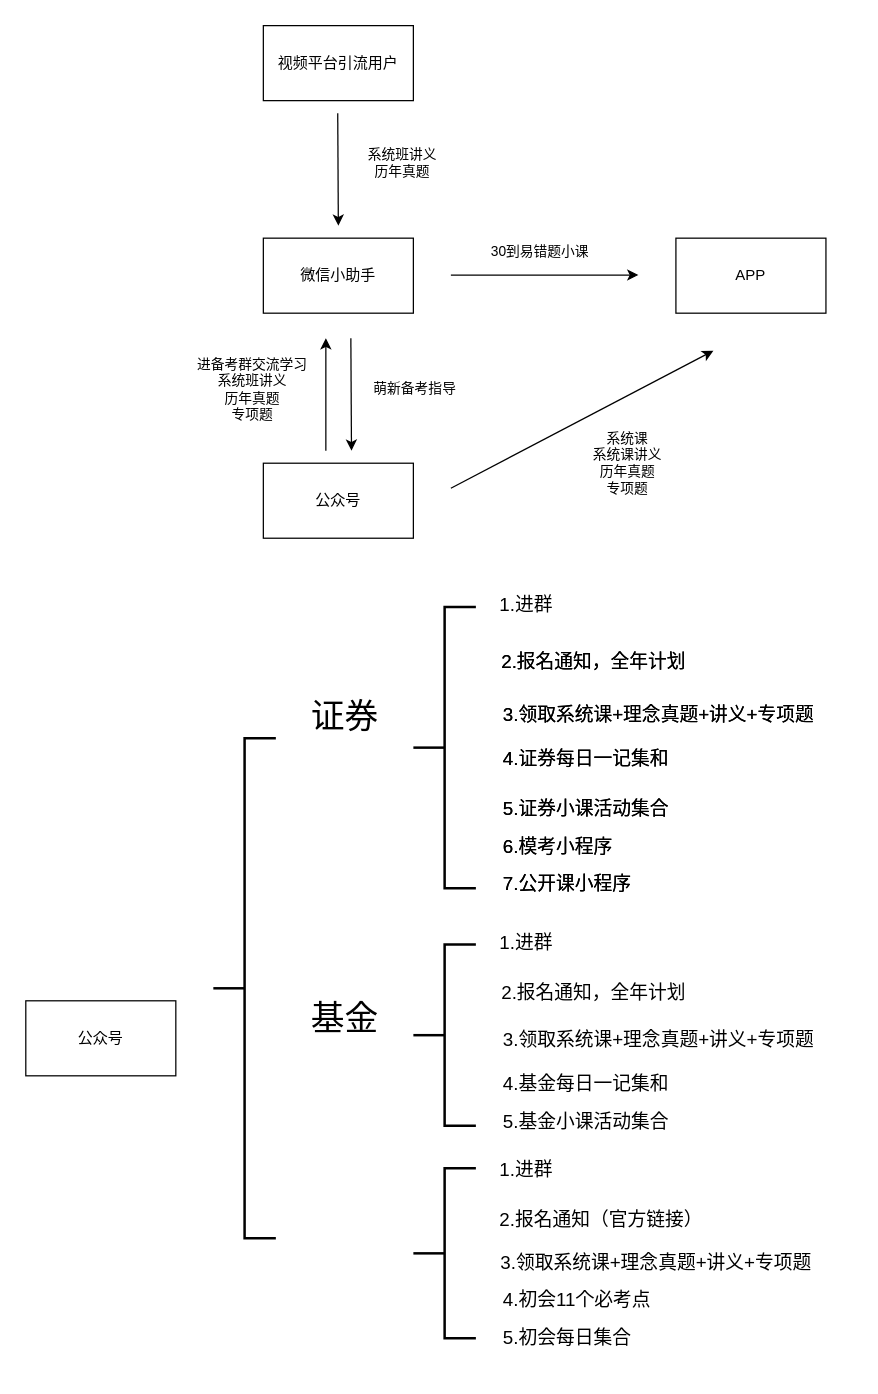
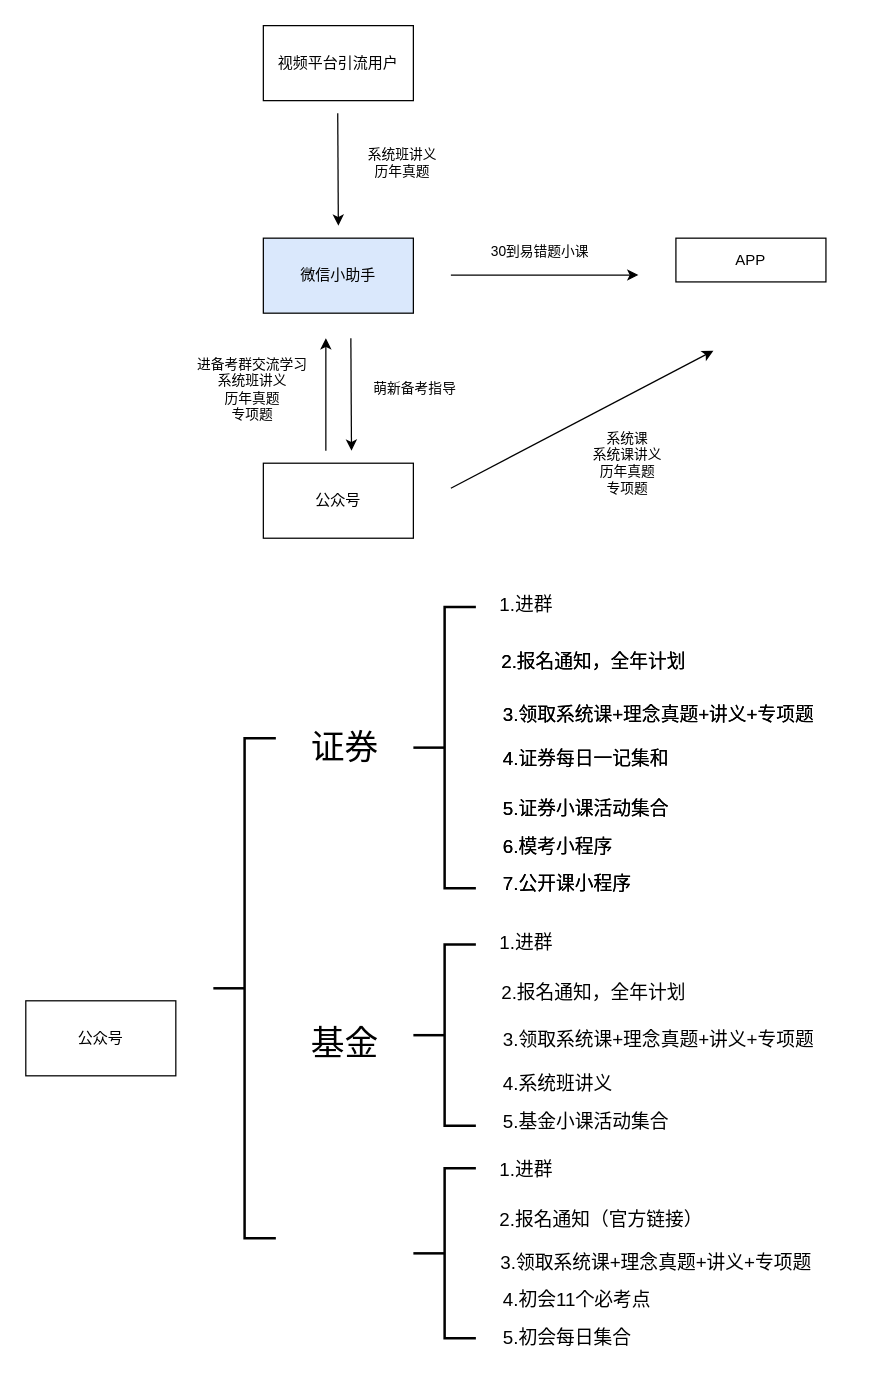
node "微信小助手": fillcolor #ffffff -> #dae8fc
node "APP": size 150x75 -> 150x44
node "证券": moved (344, 716) -> (344, 748)
node "基金": moved (344, 1019) -> (344, 1044)
node "4.基金每日一记集和": label "4.基金每日一记集和" -> "4.系统班讲义"
